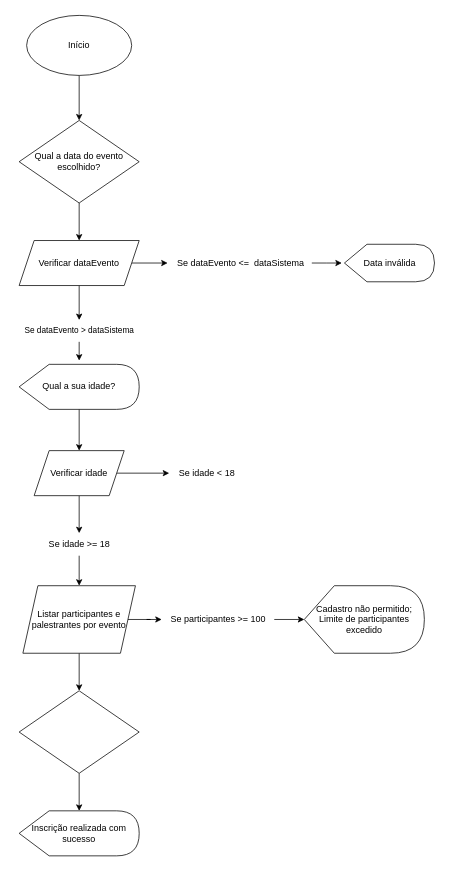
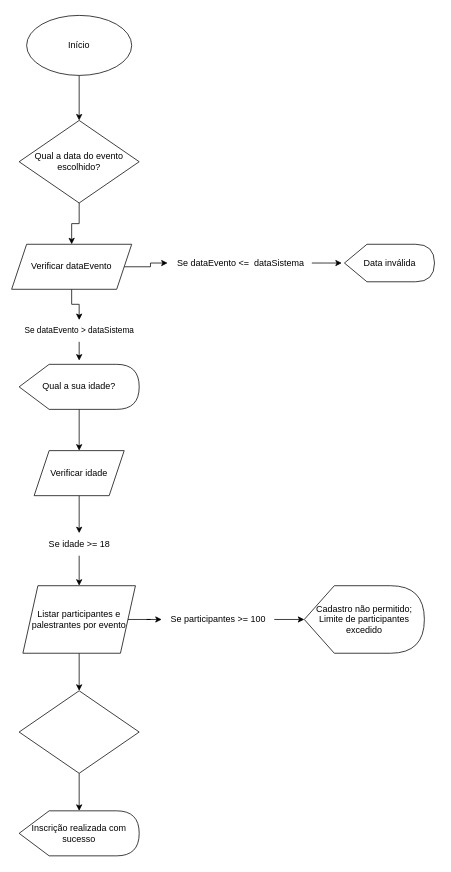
node "Verificar dataEvento": moved (79, 263) -> (72, 267)
edge "Verificar idade" -> "Se idade < 18": removed
node "Se idade < 18": removed
